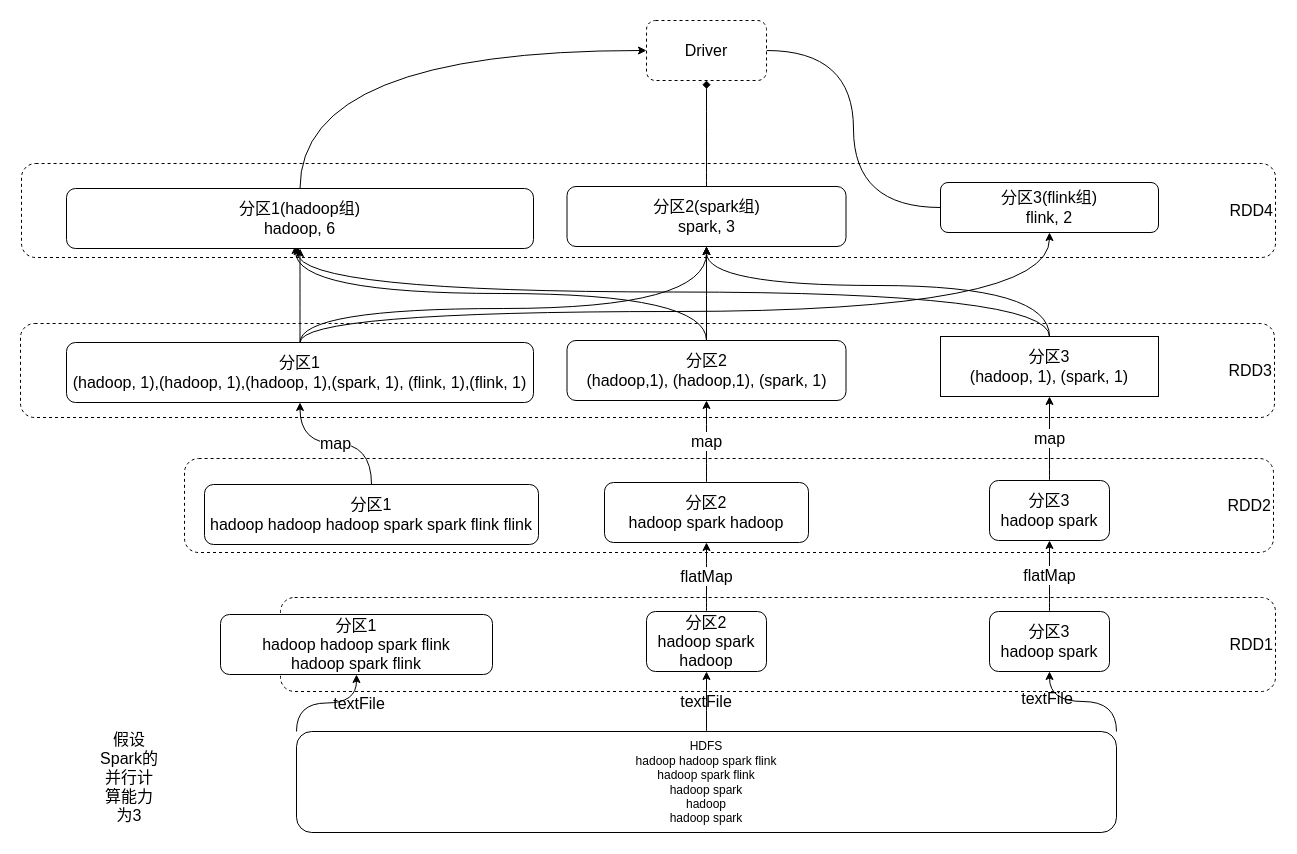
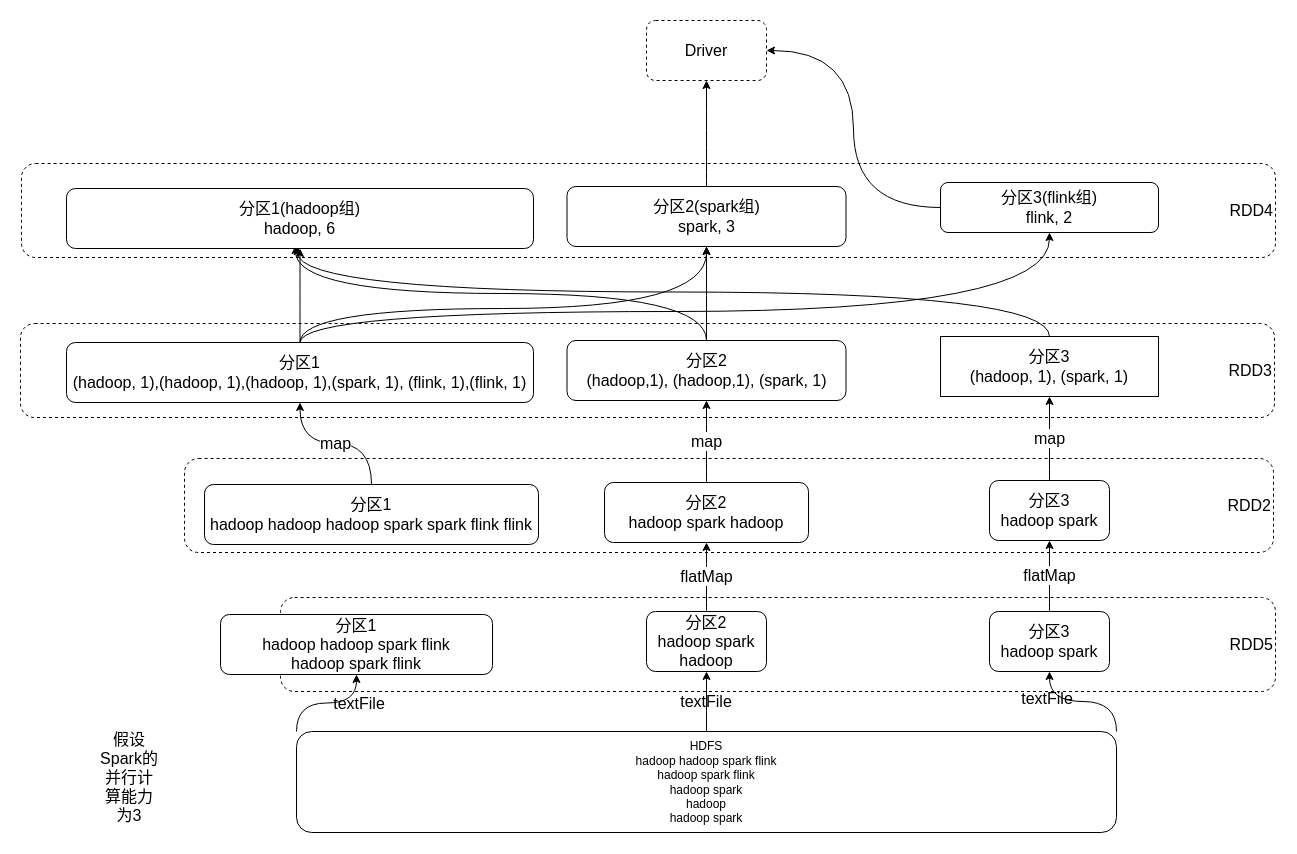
edge "Driver" -- "分区3(flink组) flink, 2": arrowhead none -> classic
edge "分区1(hadoop组) hadoop, 6" -> "Driver": removed
edge "分区2(spark组) spark, 3" -> "Driver": arrowhead diamond -> classic
edge "分区3 (hadoop, 1), (spark, 1)" -> "分区2(spark组) spark, 3": removed
node "RDD1": label "RDD1" -> "RDD5"
